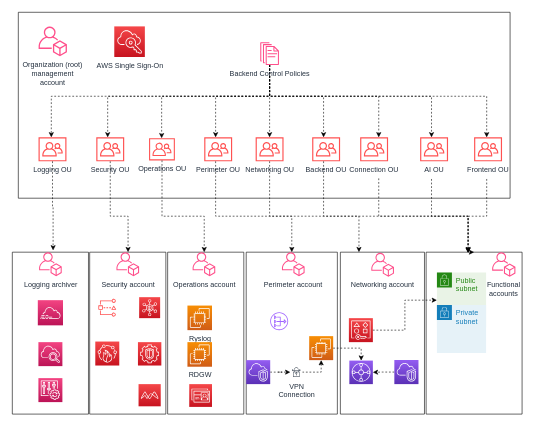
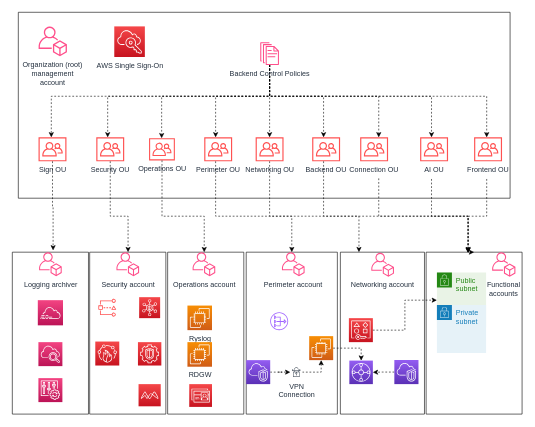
node "Logging OU": label "Logging OU" -> "Sign OU"
